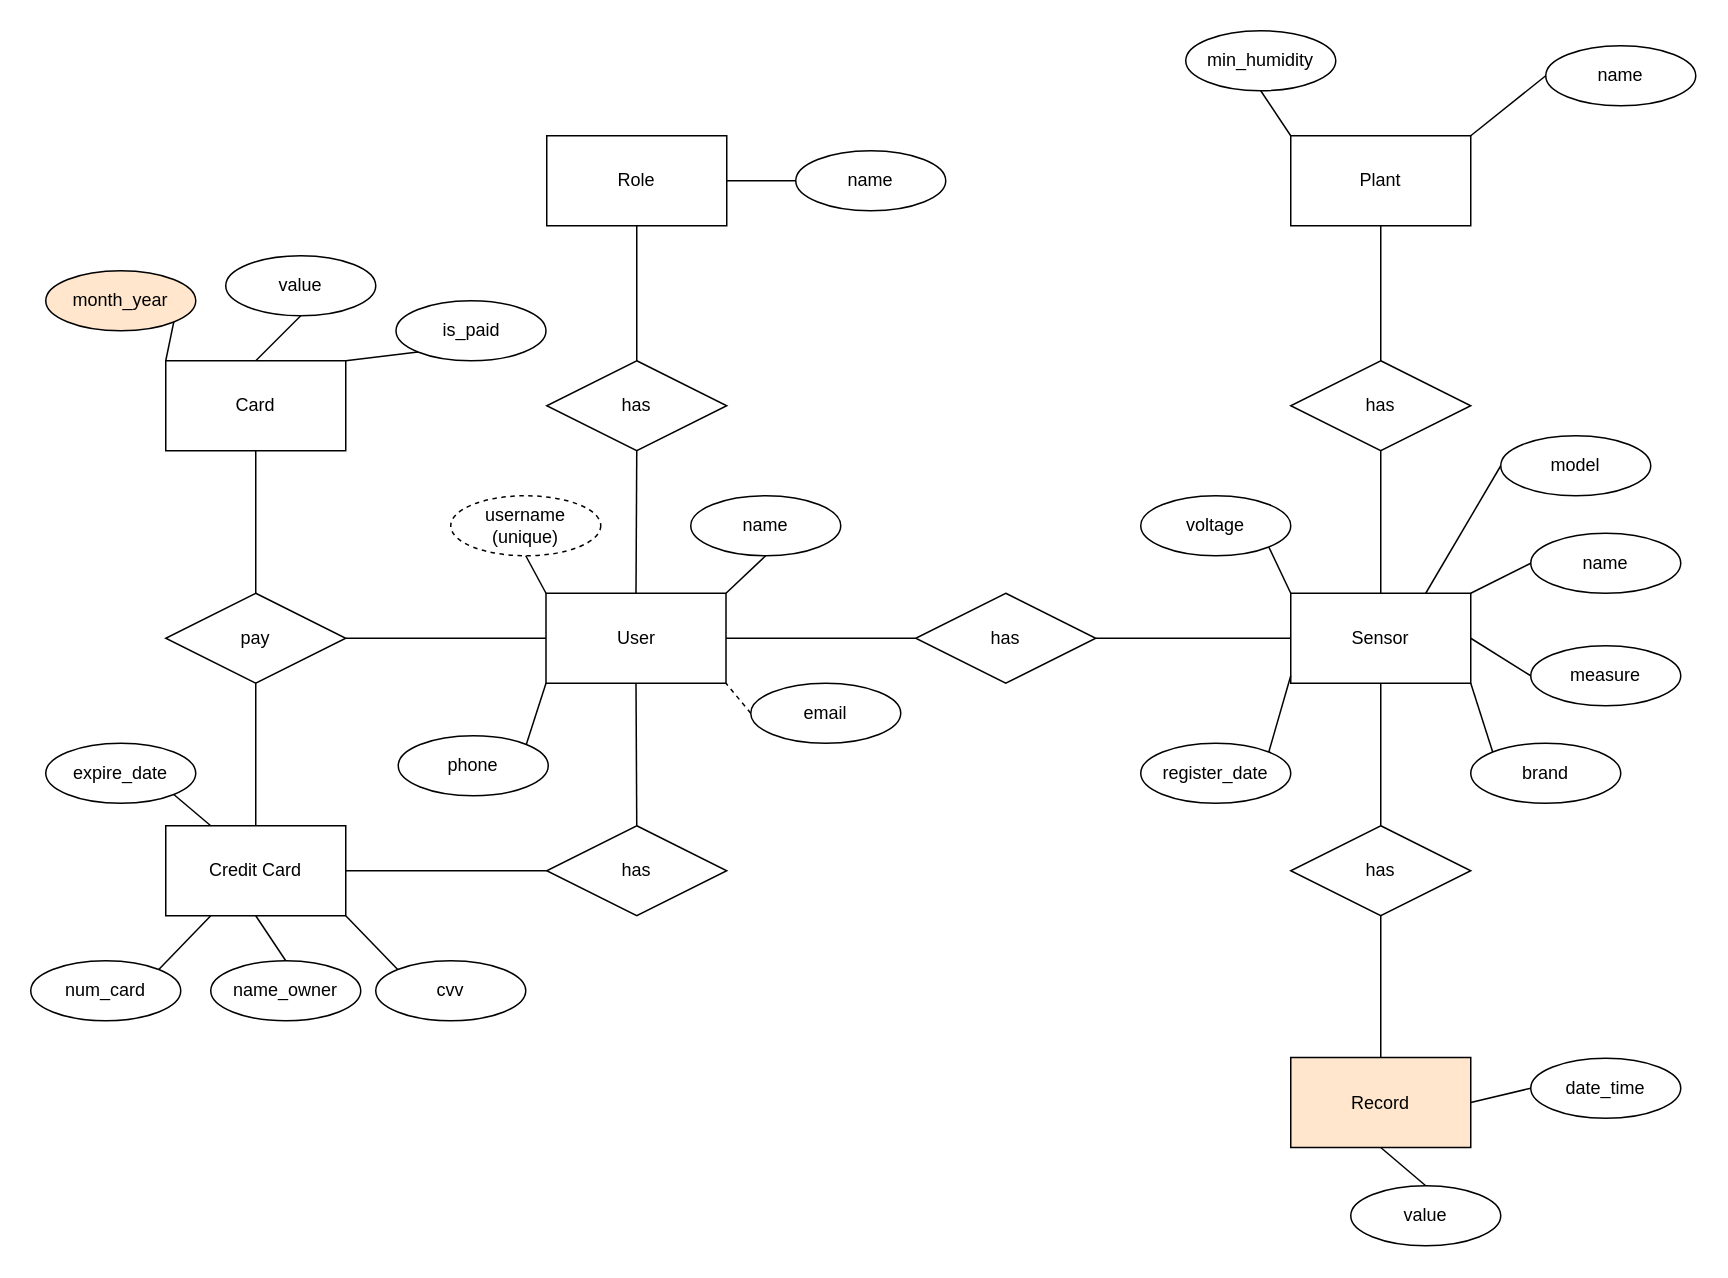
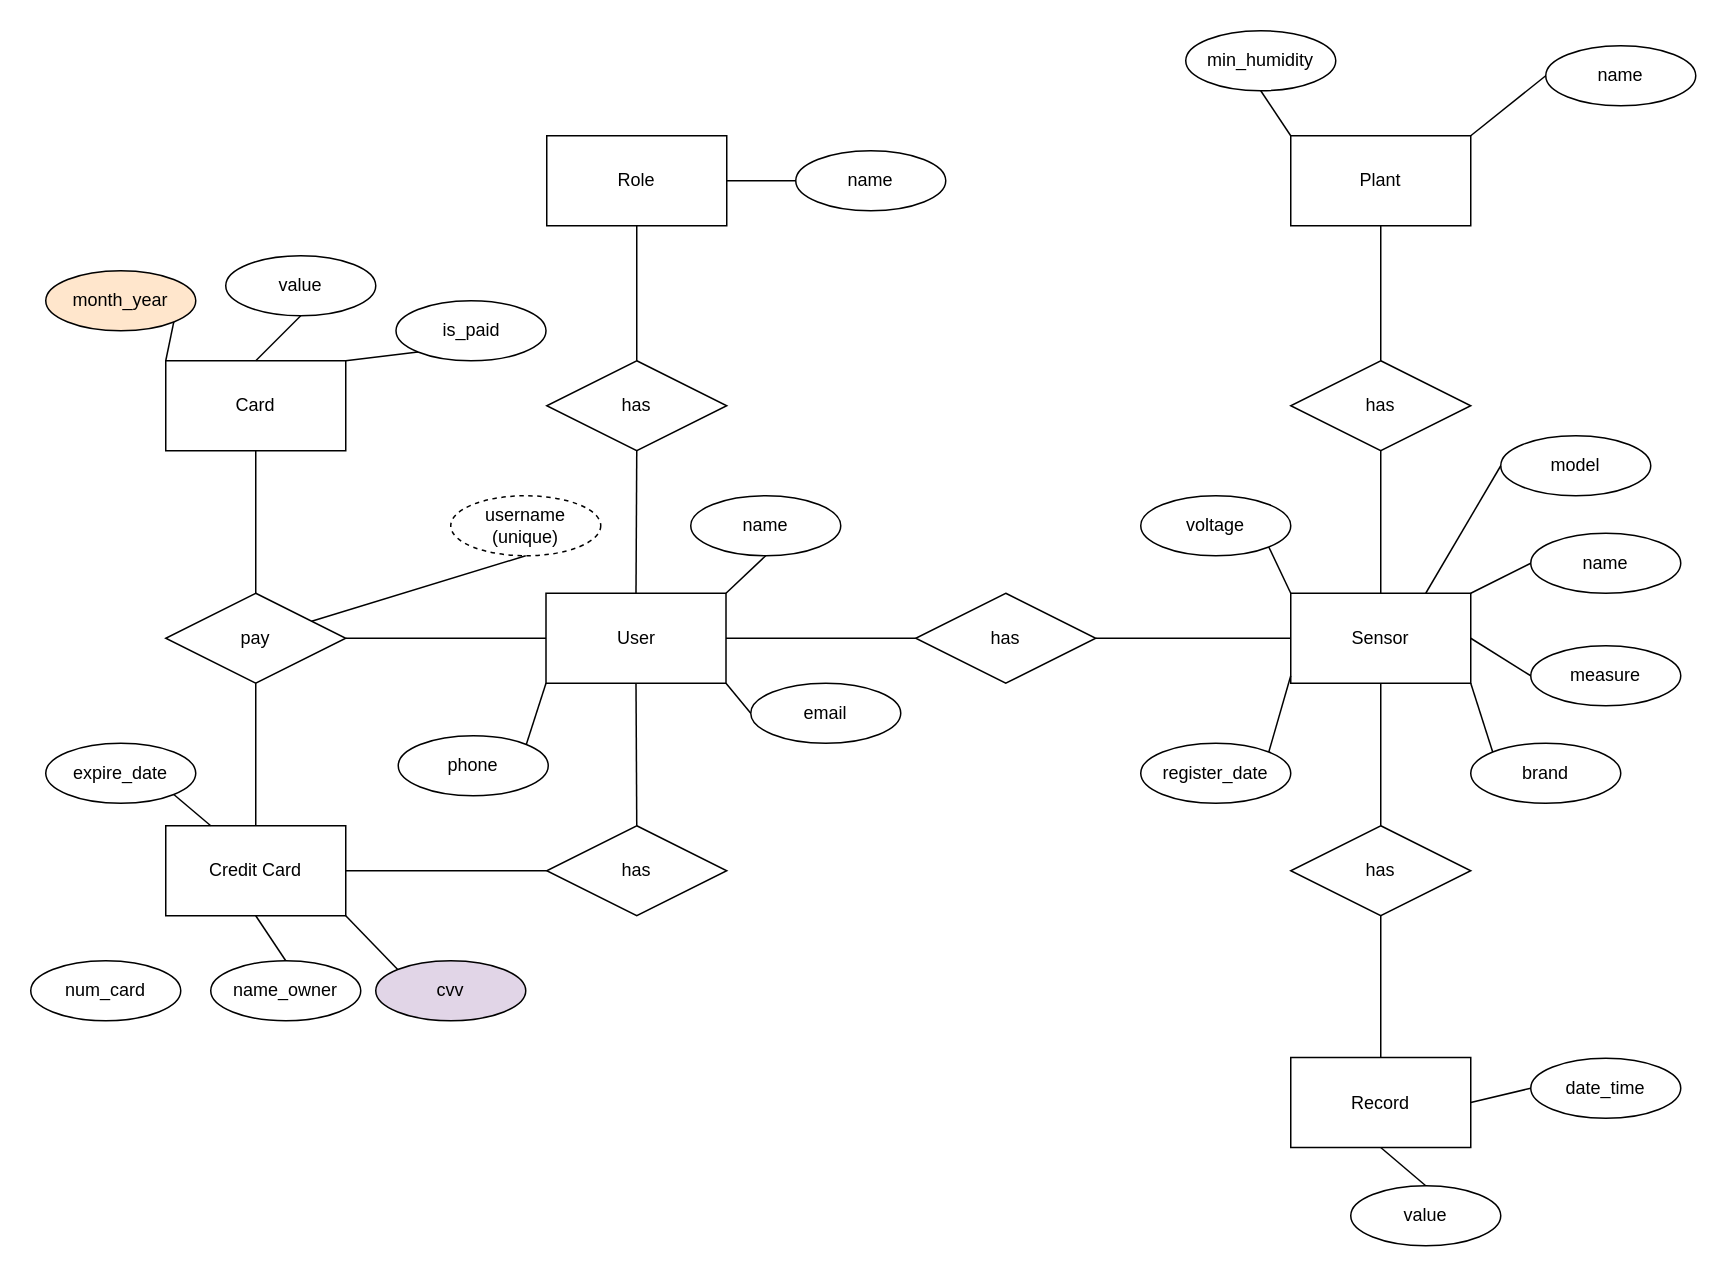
edge "username (unique)" -- "User": now "username (unique)" -- "pay"
edge "User" -- "email": style dashed -> solid
edge "Credit Card" -- "num_card": removed
node "cvv": fillcolor #ffffff -> #e1d5e7
node "Record": fillcolor #ffe6cc -> #ffffff
